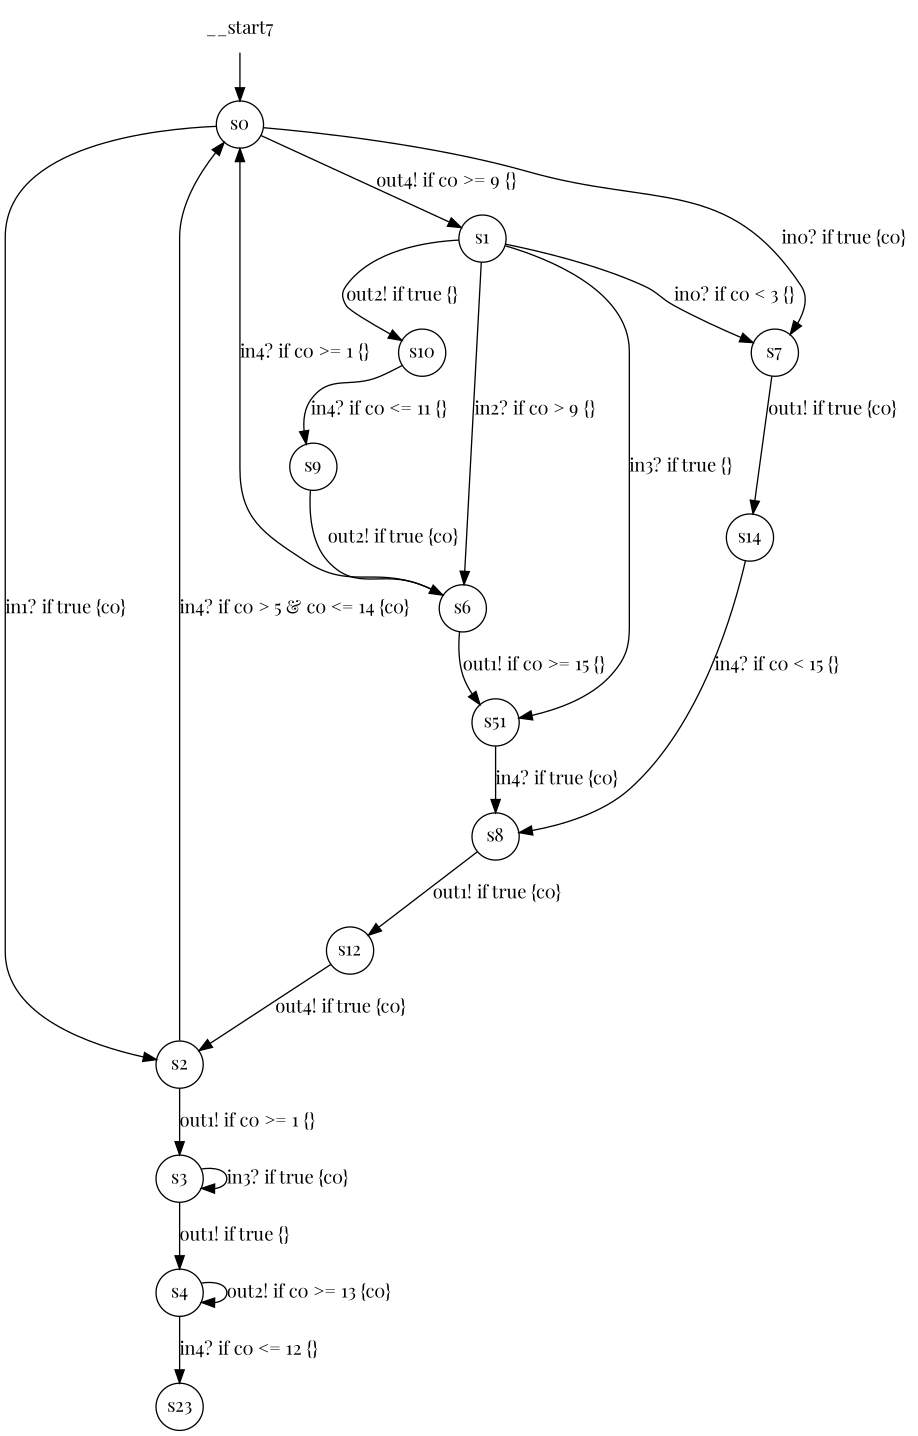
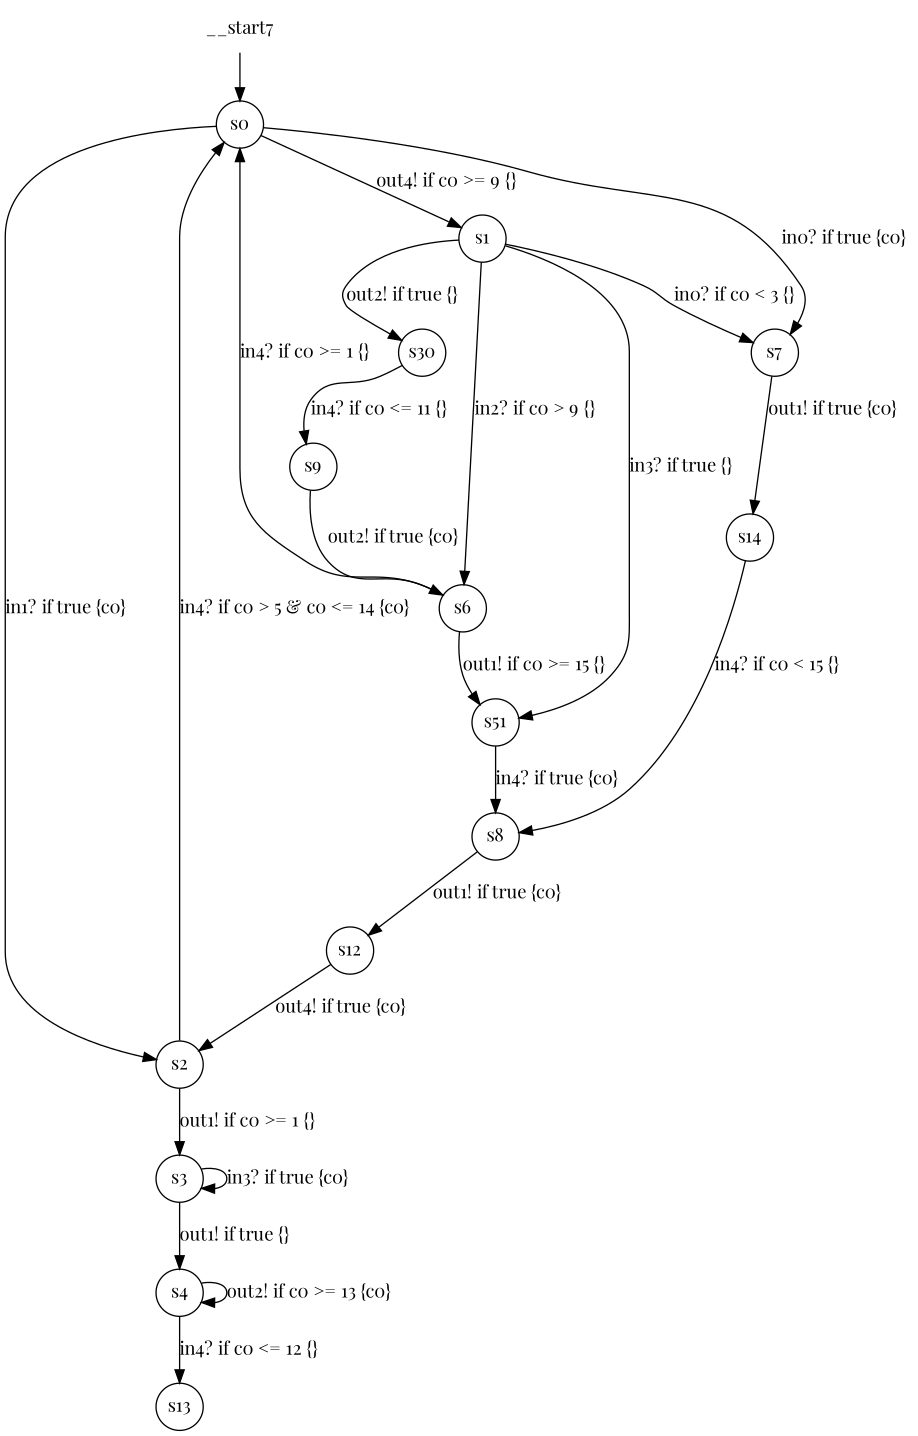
node "s10": label "s10" -> "s30"
node "s23": label "s23" -> "s13"
